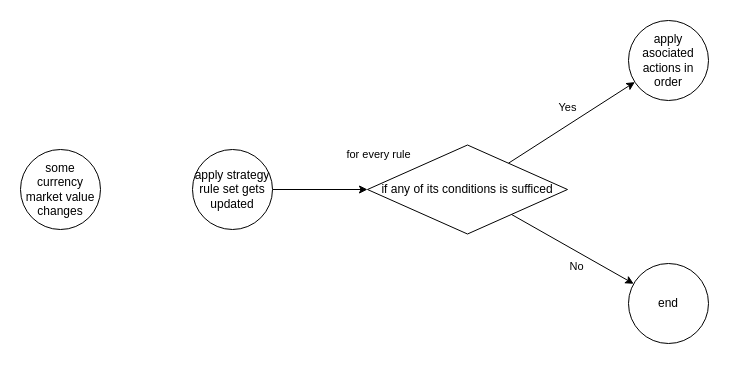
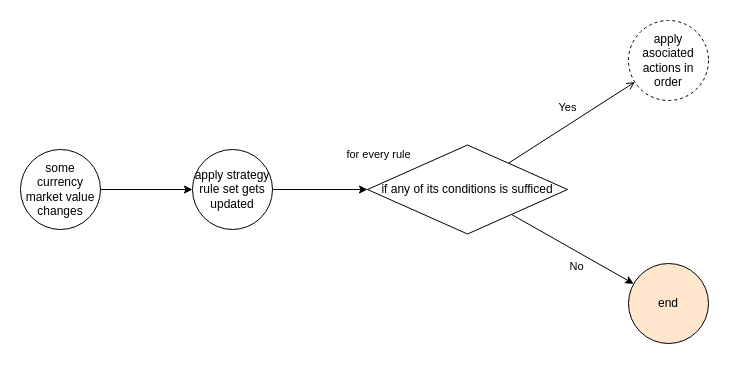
node "apply asociated actions in order": style solid -> dashed
edge "if any of its conditions is sufficed" -> "apply asociated actions in order": arrowhead classic -> open
edge "some currency market value changes" -> "apply strategy rule set gets updated": added
node "end": fillcolor #ffffff -> #ffe6cc
